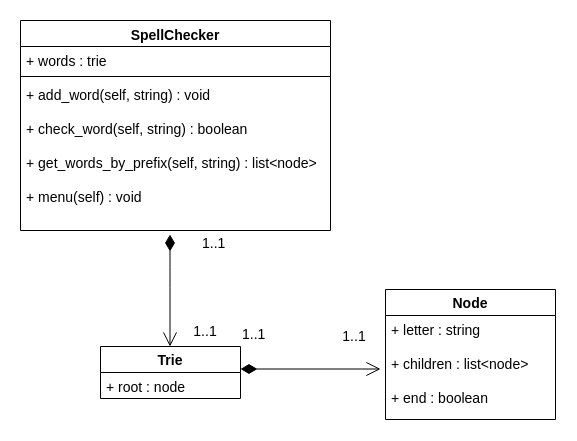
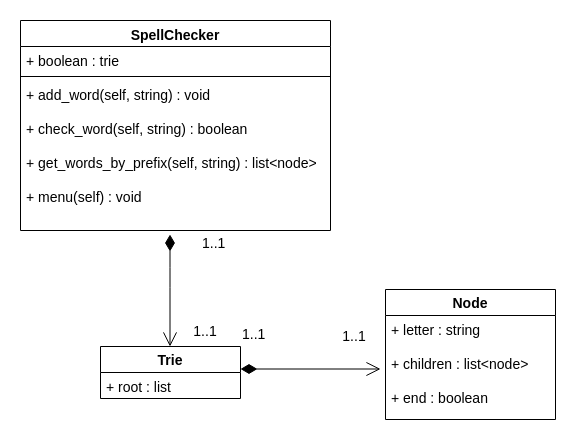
node "+ words : trie": label "+ words : trie" -> "+ boolean : trie"
node "+ root : node": label "+ root : node" -> "+ root : list"
